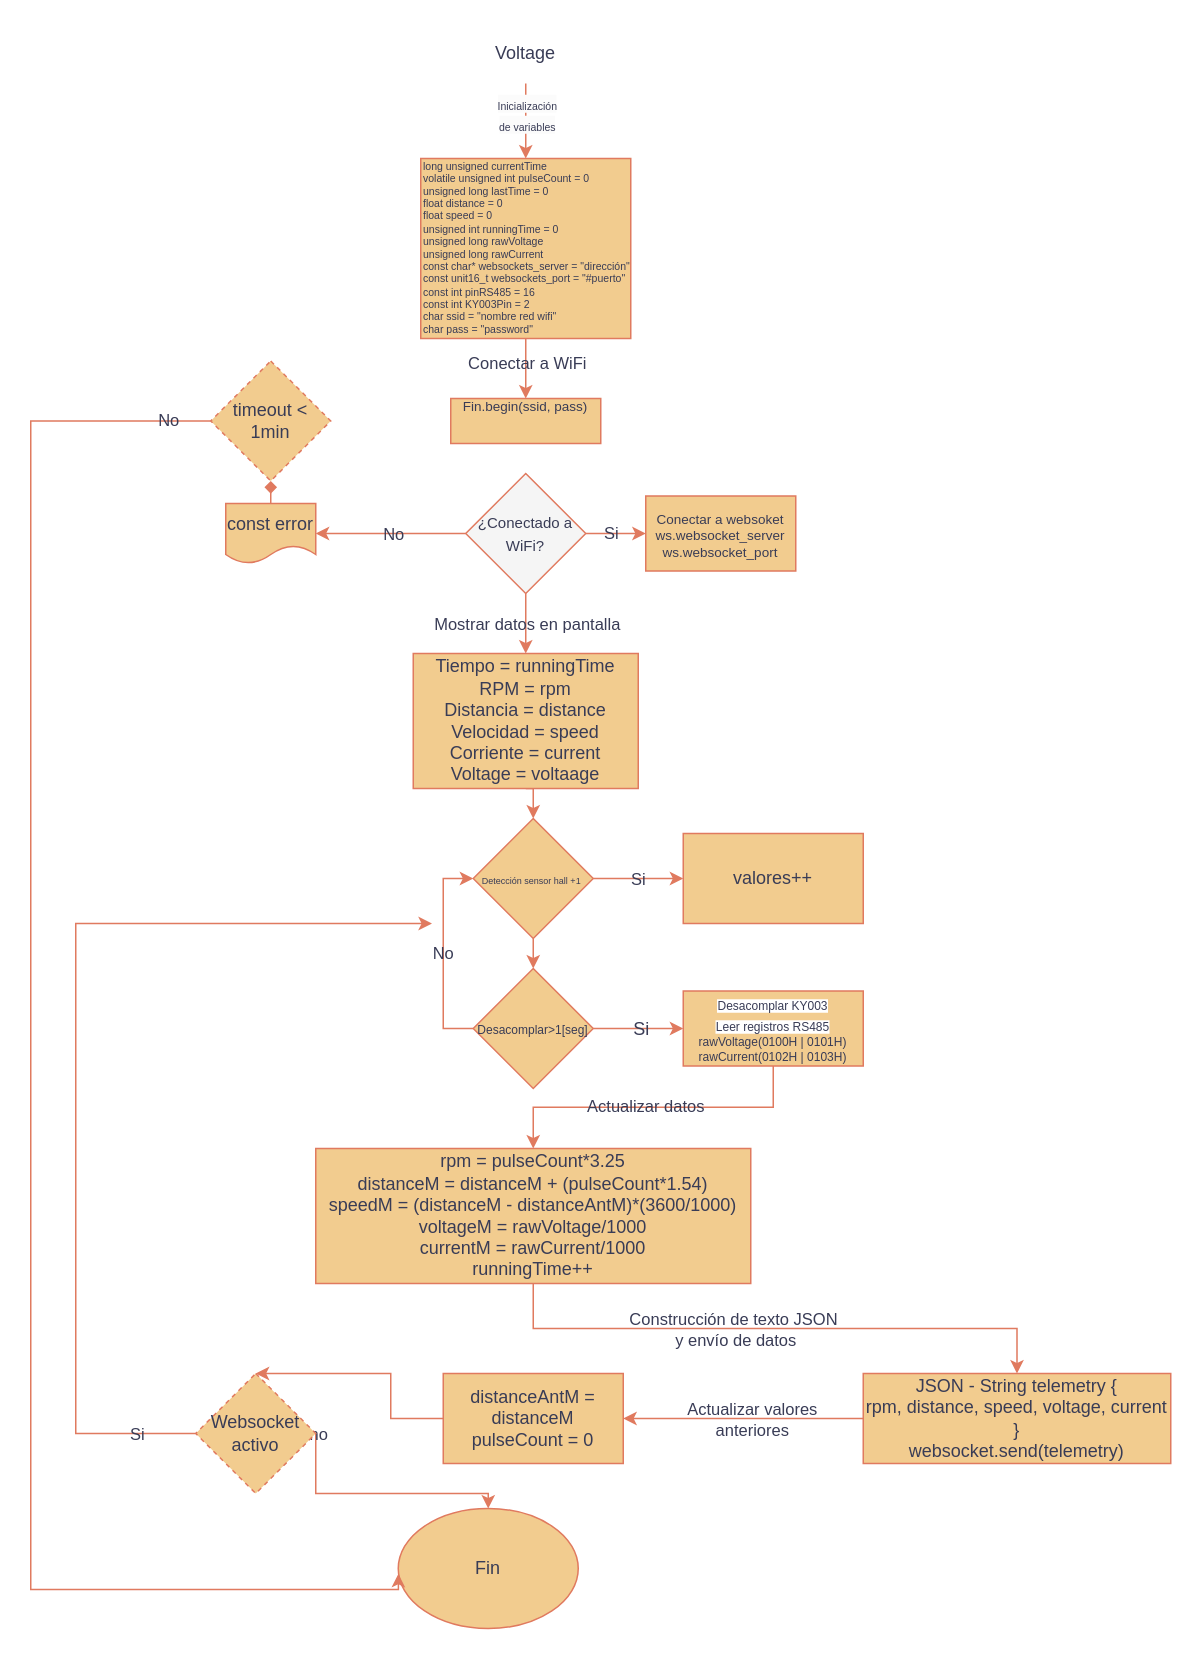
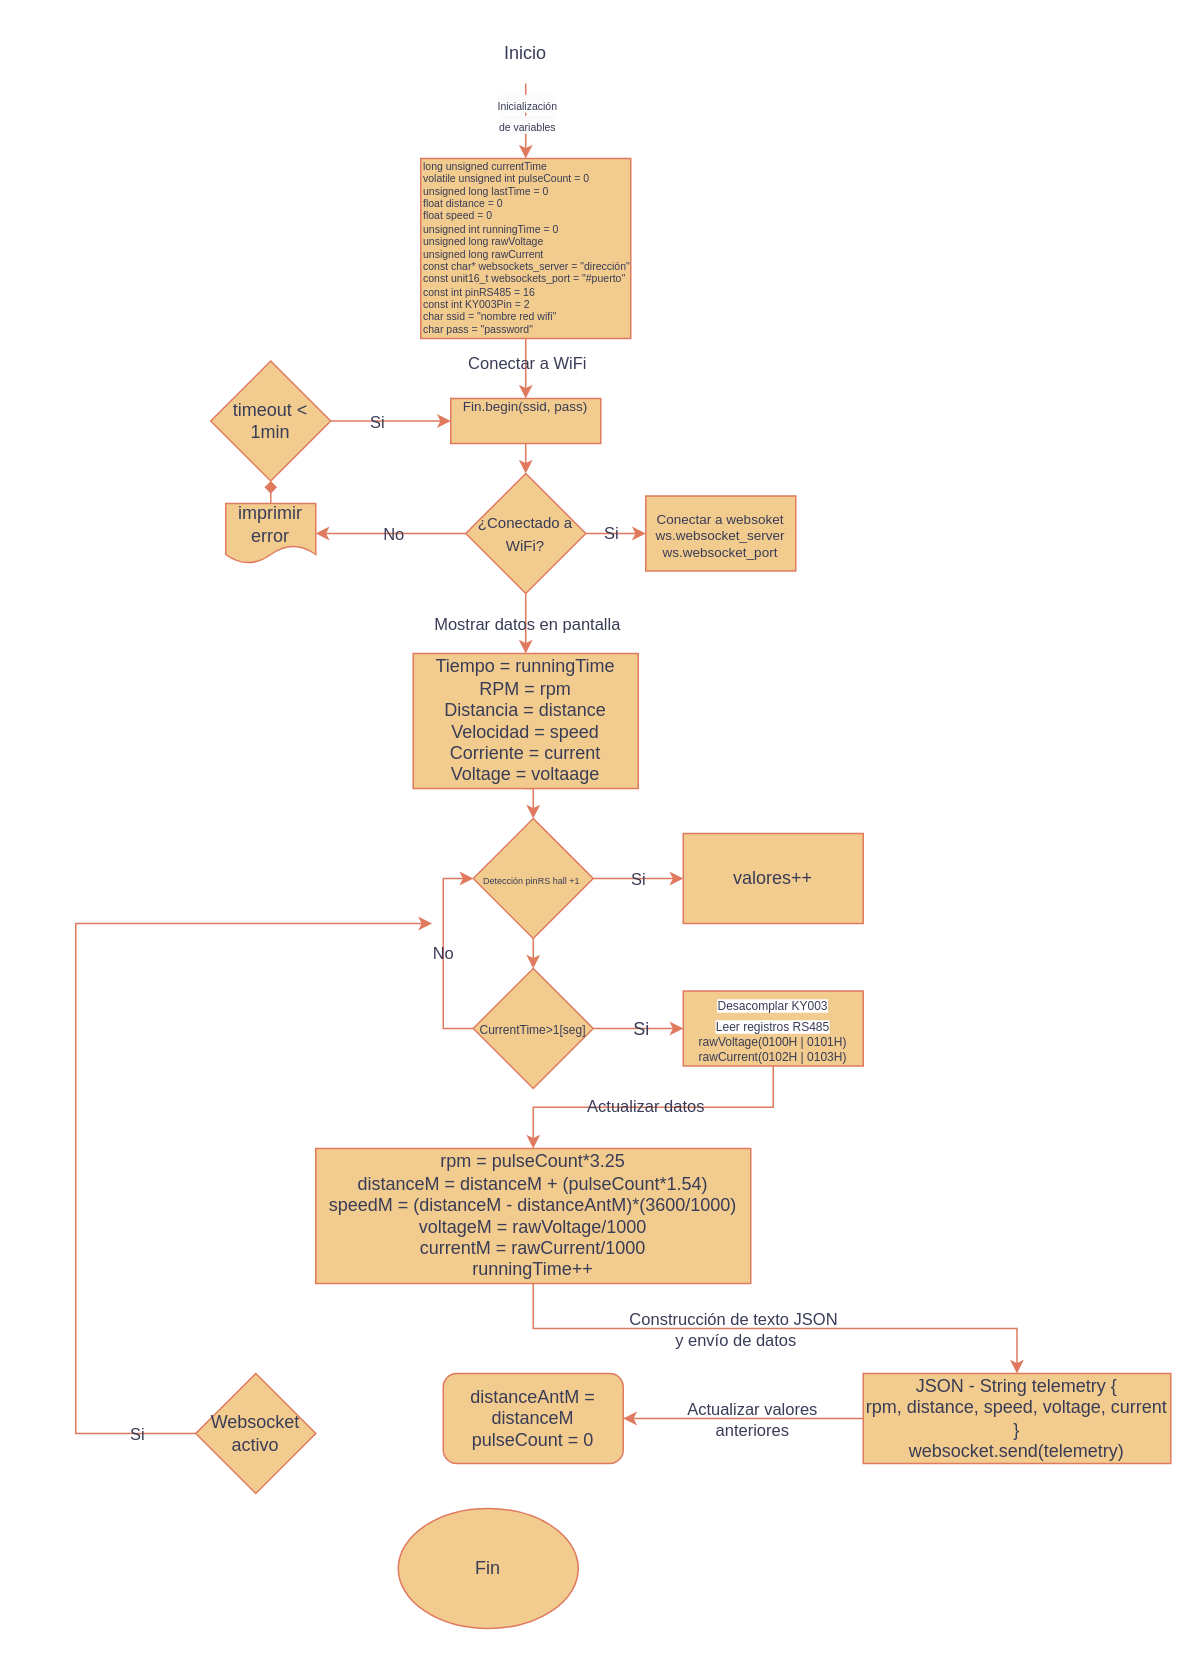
node "Voltage": label "Voltage" -> "Inicio"
node "timeout < 1min": style dashed -> solid
edge "timeout < 1min" -> "Fin.begin(ssid, pass)": added, label "Si"
edge "Fin.begin(ssid, pass)" -> "¿Conectado a WiFi?": added
node "const error": label "const error" -> "imprimir error"
node "¿Conectado a WiFi?": fillcolor #f5f5f5 -> #f2cc8f
node "Detección sensor hall +1": label "Detección sensor hall +1" -> "Detección pinRS hall +1"
node "Desacomplar>1[seg]": label "Desacomplar>1[seg]" -> "CurrentTime>1[seg]"
edge "timeout < 1min" -> "Fin": removed, label "No"
edge "distanceAntM = distanceM pulseCount = 0" -> "Websocket activo": removed
node "distanceAntM = distanceM pulseCount = 0": shape rectangle -> rounded rectangle
node "Websocket activo": style dashed -> solid
edge "Websocket activo" -> "Fin": removed, label "no"
